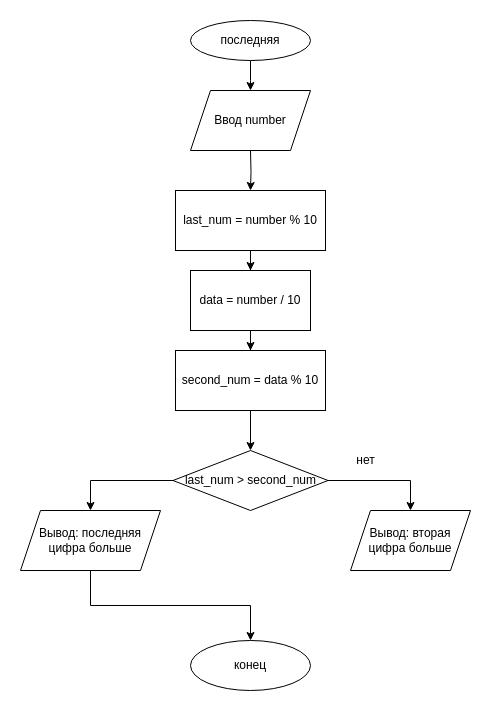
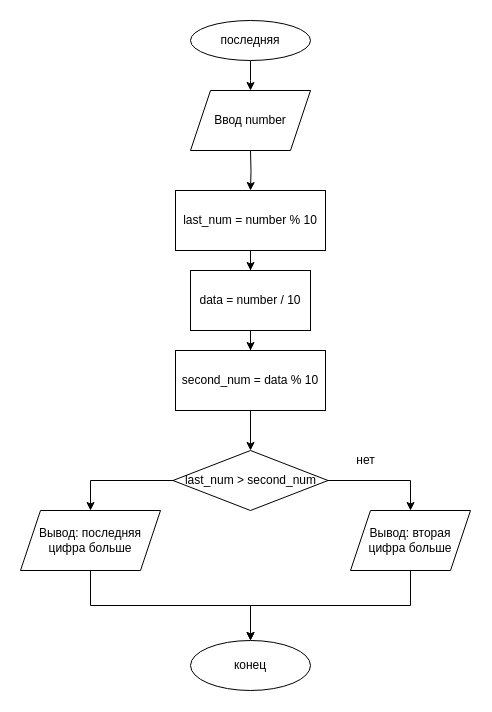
edge "Вывод: вторая цифра больше" -> "конец": added
